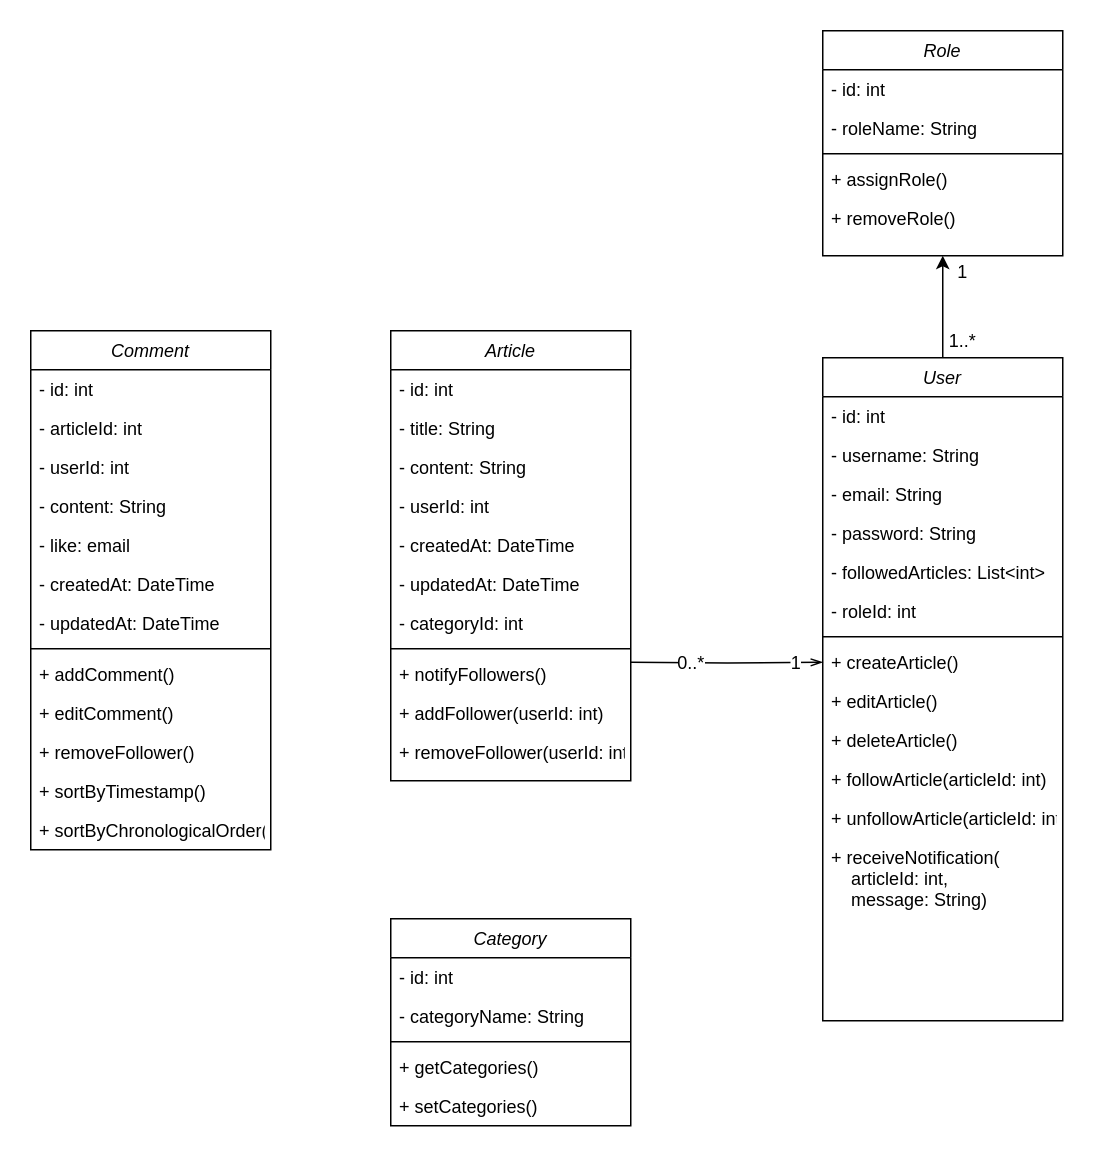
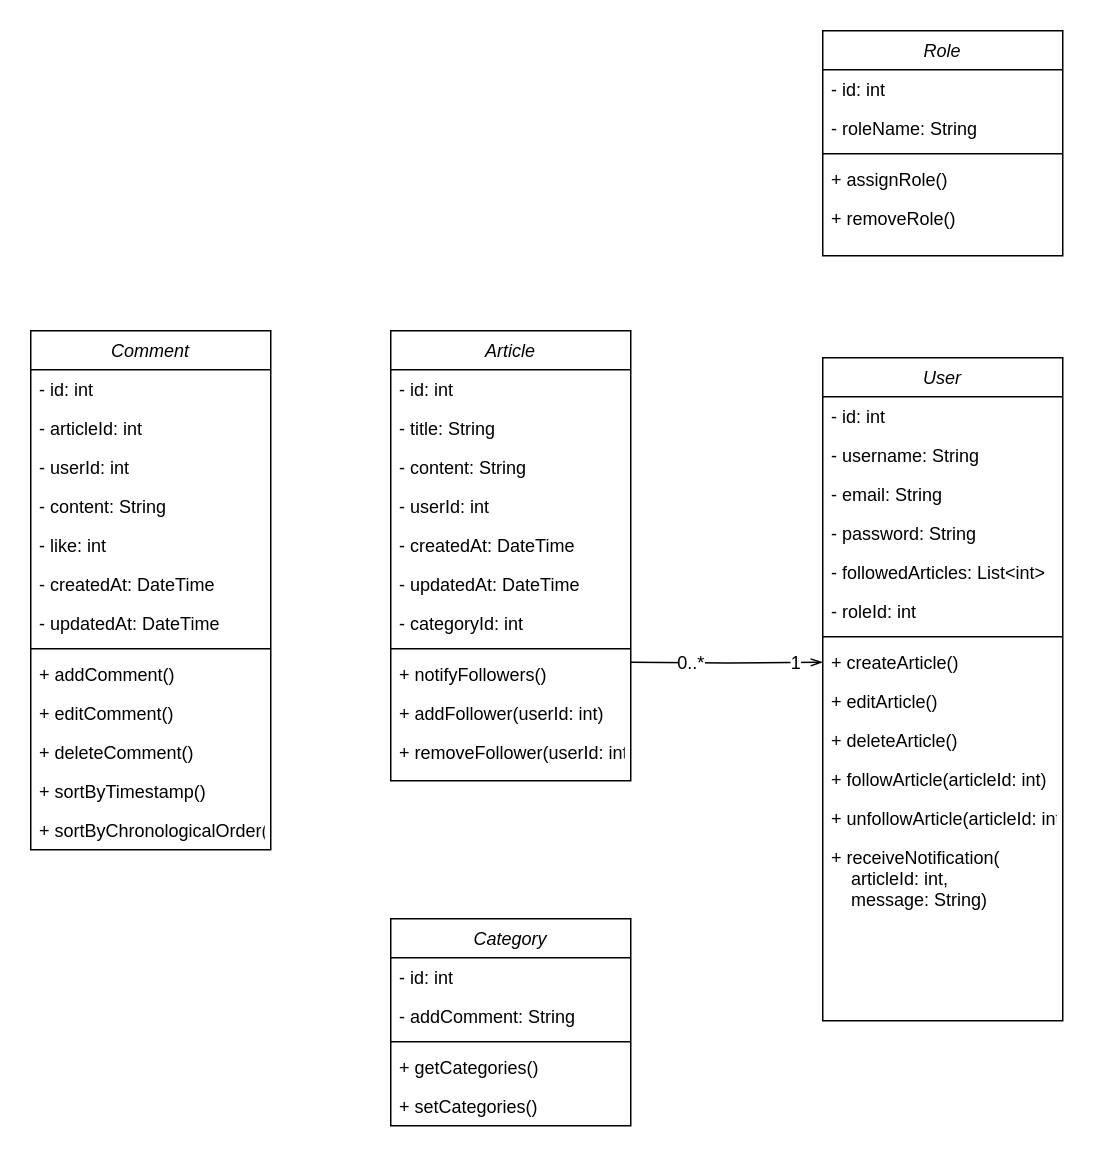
edge "User" -> "Role": removed, labels "1..*", "1"
node "- like: email": label "- like: email" -> "- like: int"
node "+ removeFollower()": label "+ removeFollower()" -> "+ deleteComment()"
node "- categoryName: String": label "- categoryName: String" -> "- addComment: String"
